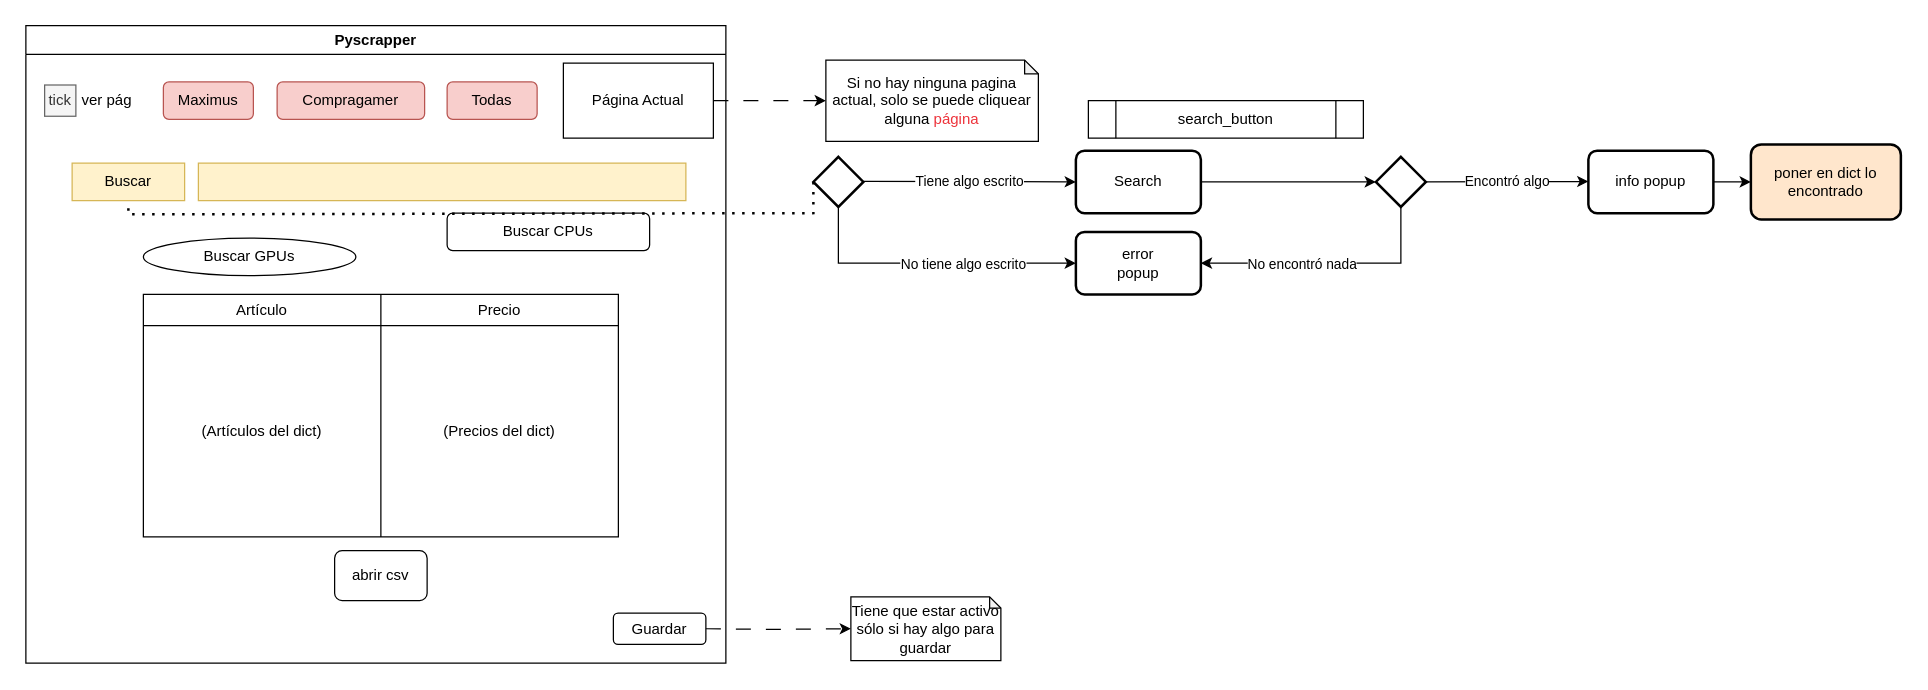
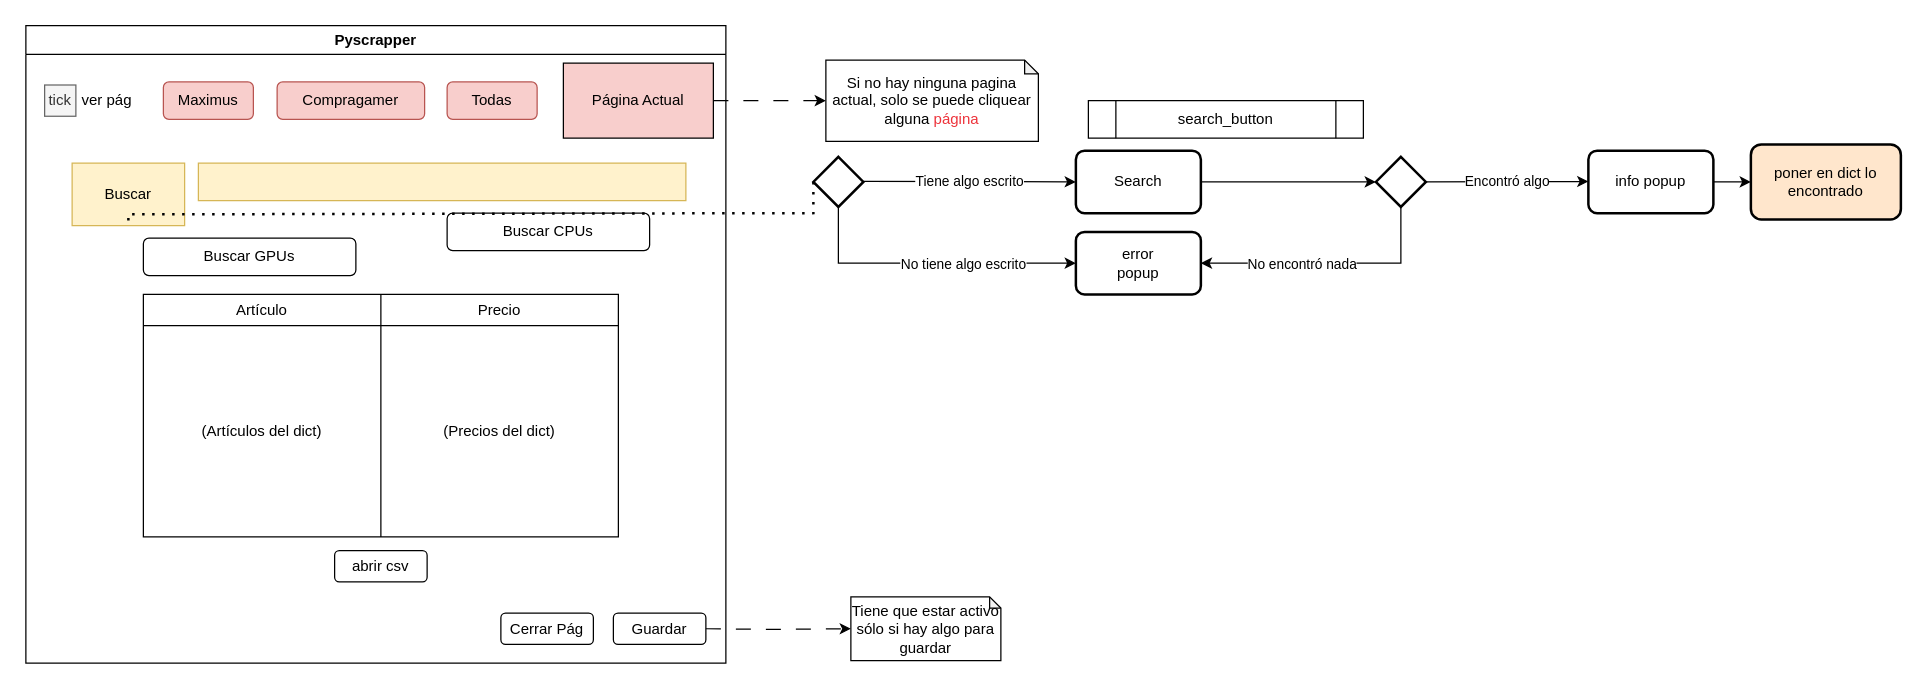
node "Página Actual": fillcolor #ffffff -> #f8cecc
node "Buscar": size 113x38 -> 113x63
node "Buscar GPUs": shape ellipse -> rounded rectangle
node "abrir csv": size 93x50 -> 93x31
node "Cerrar Pág": added
